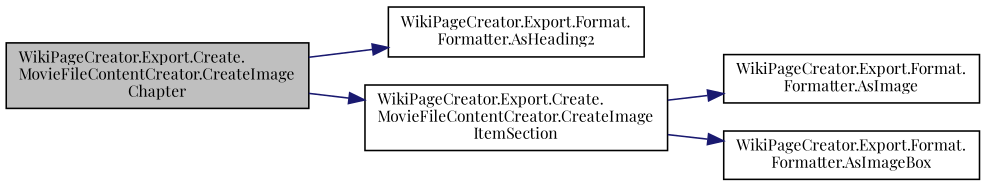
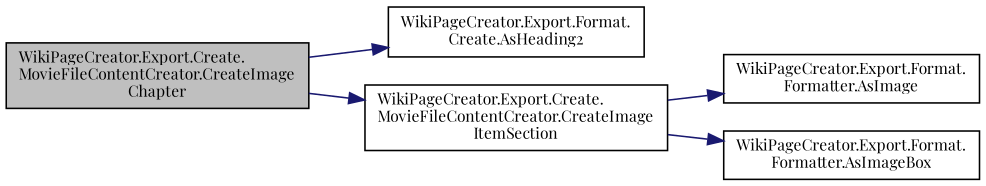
node "WikiPageCreator.Export.Format. Formatter.AsHeading2": label "WikiPageCreator.Export.Format. Formatter.AsHeading2" -> "WikiPageCreator.Export.Format. Create.AsHeading2"
